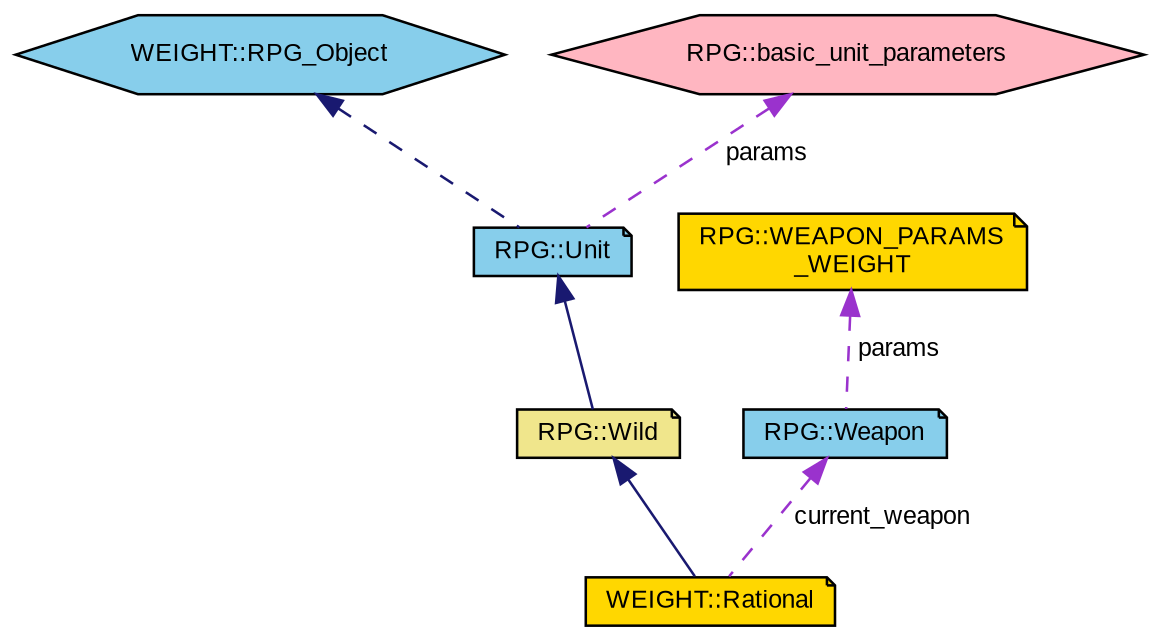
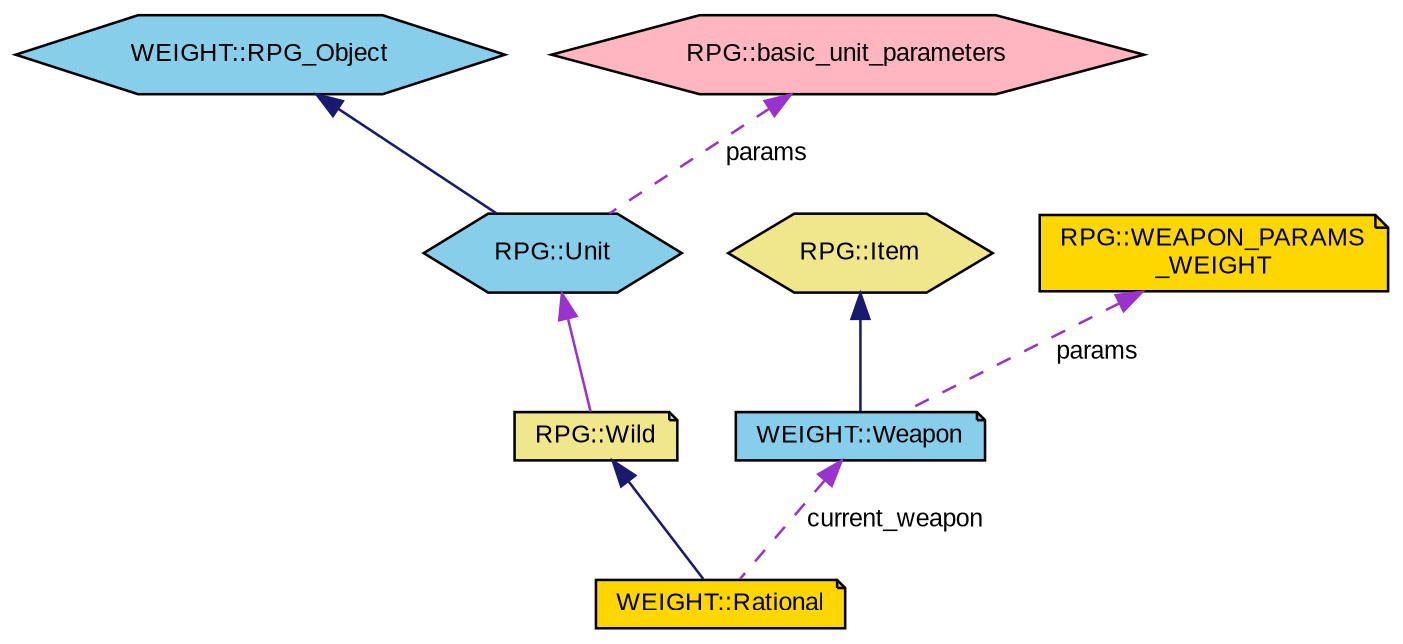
edge "RPG::Unit" -> "WEIGHT::RPG_Object": style dashed -> solid
node "RPG::Unit": shape note -> hexagon
node "RPG::Item": added
edge "RPG::Wild" -> "RPG::Unit": color midnightblue -> darkorchid3
node "RPG::Weapon": label "RPG::Weapon" -> "WEIGHT::Weapon"
